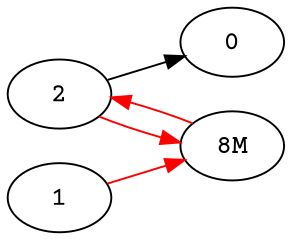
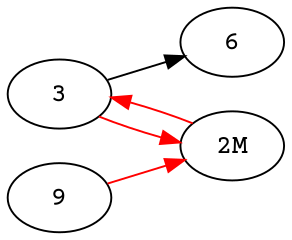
node "0": label "0" -> "6"
node "2": label "2" -> "3"
node "8M": label "8M" -> "2M"
node "1": label "1" -> "9"
